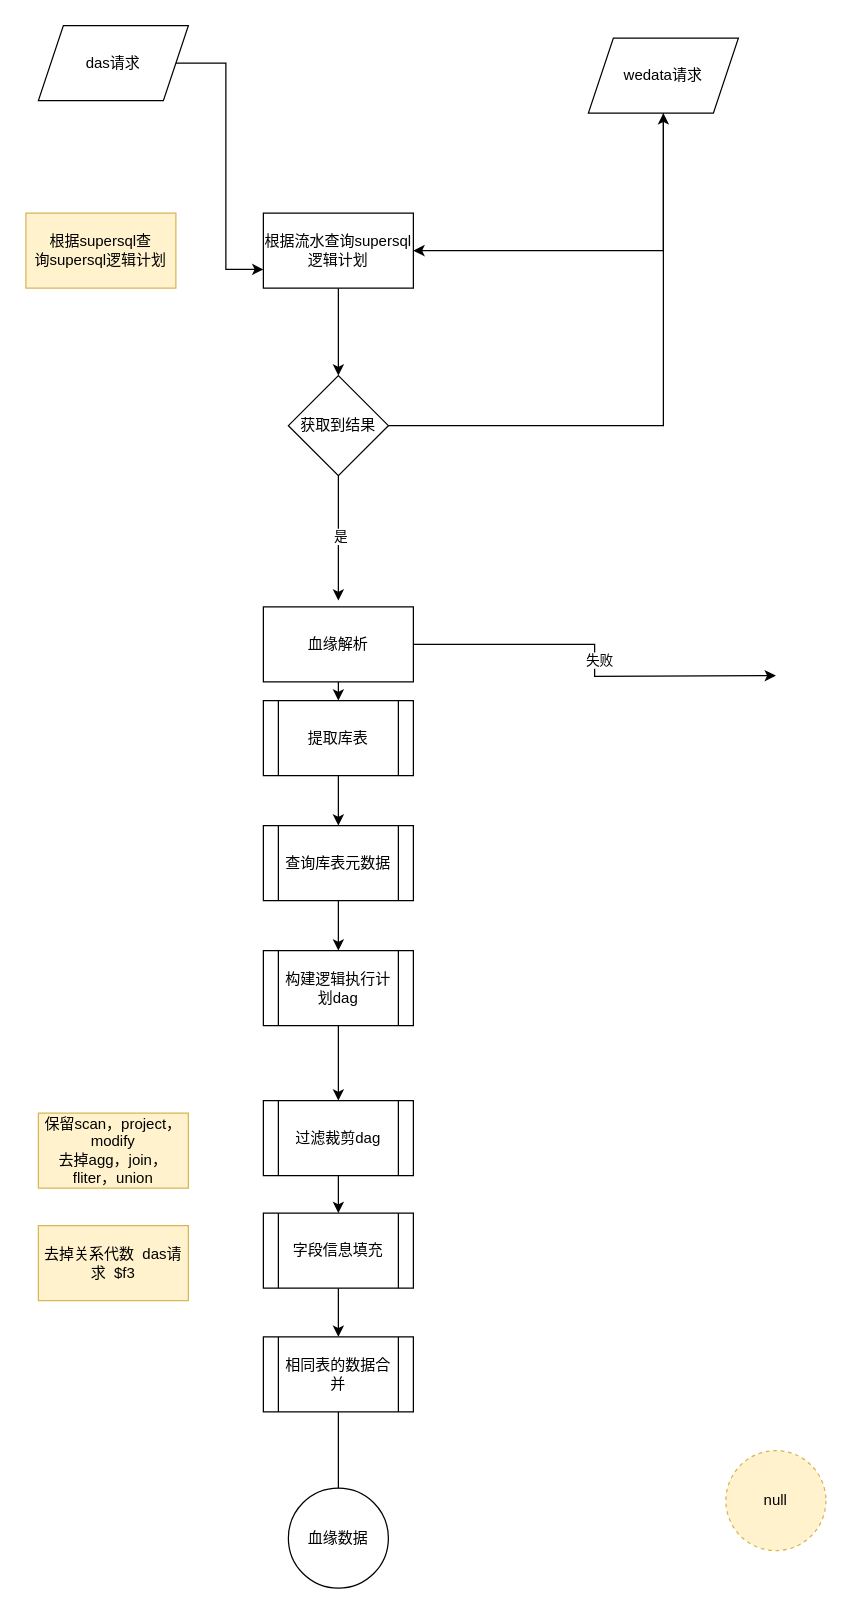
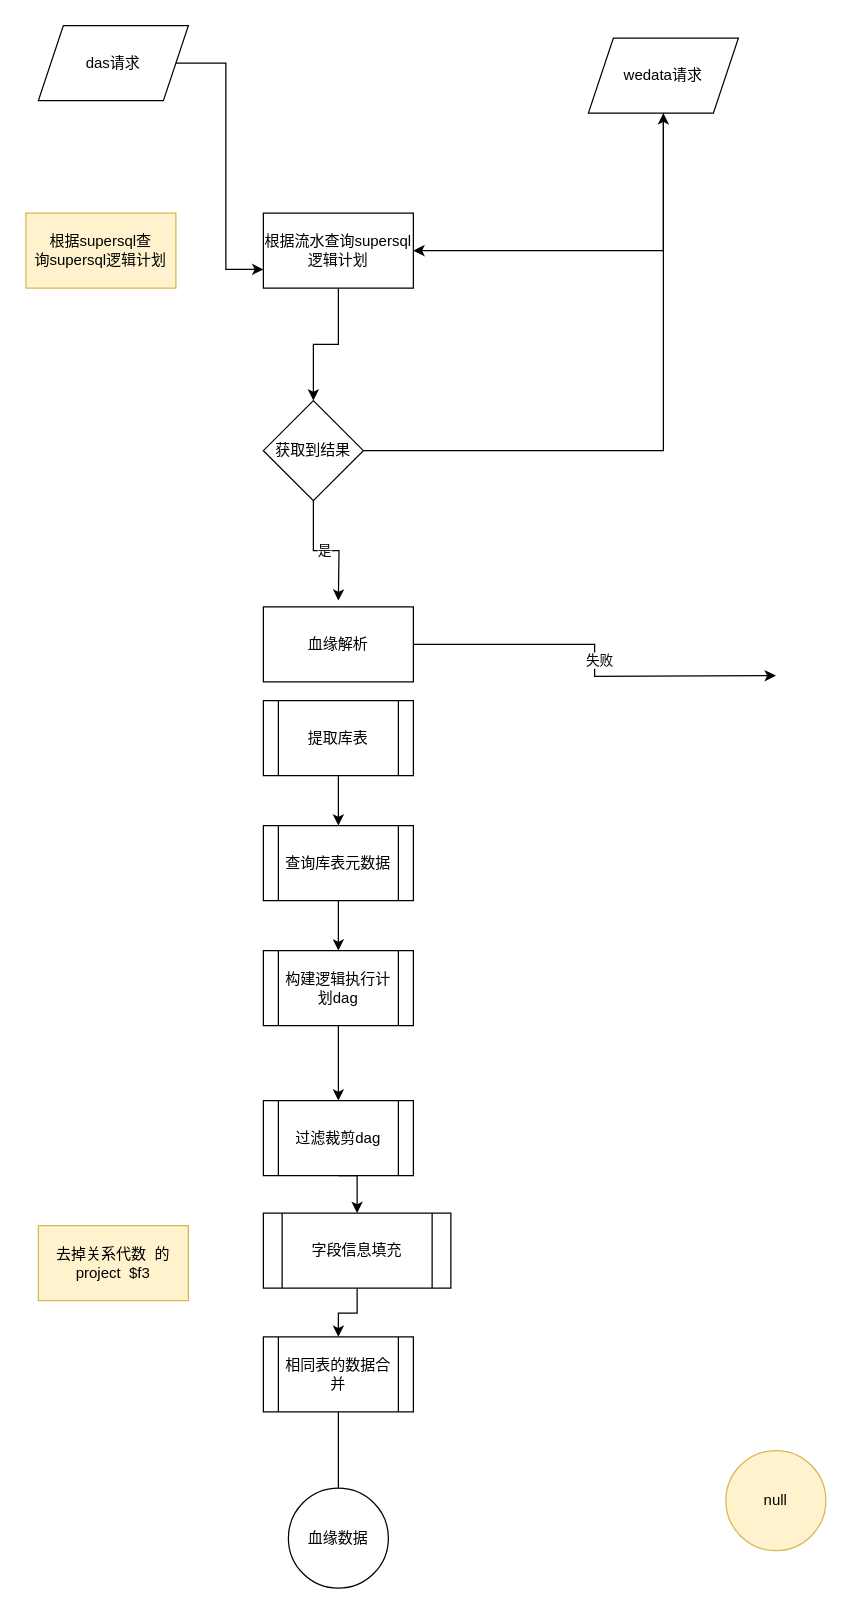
node "获取到结果": moved (338, 426) -> (313, 451)
edge "血缘解析" -> "提取库表": removed
node "保留scan，project，modify 去掉agg，join，fliter，union": removed
node "字段信息填充": size 150x75 -> 188x75
node "去掉关系代数 das请求 $f3": label "去掉关系代数 das请求 $f3" -> "去掉关系代数 的project $f3"
node "null": style dashed -> solid
